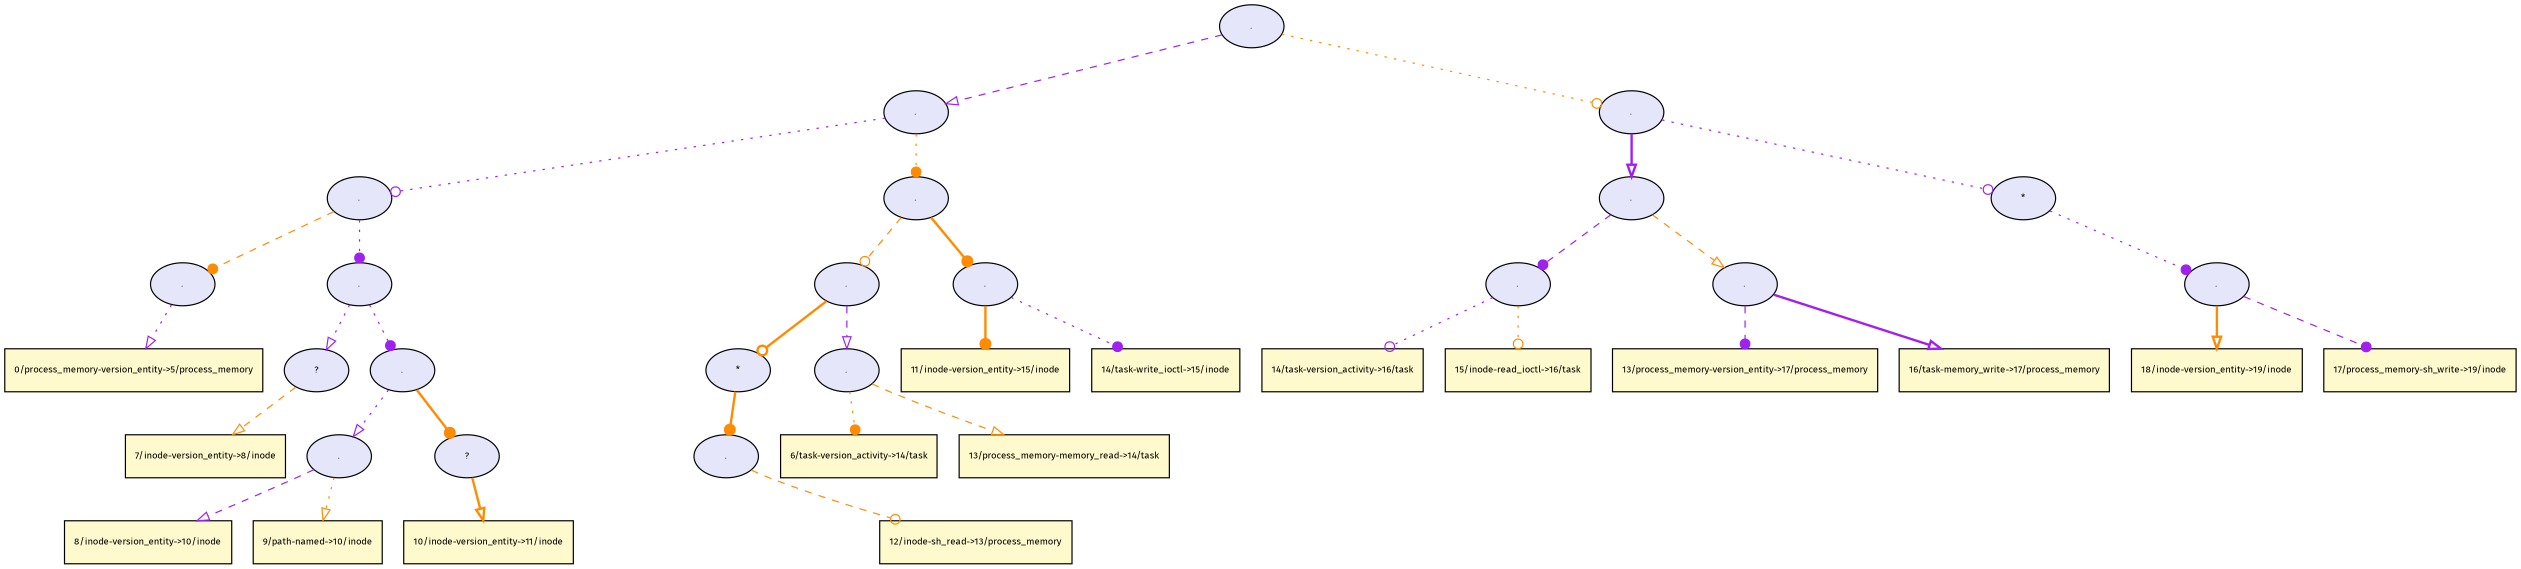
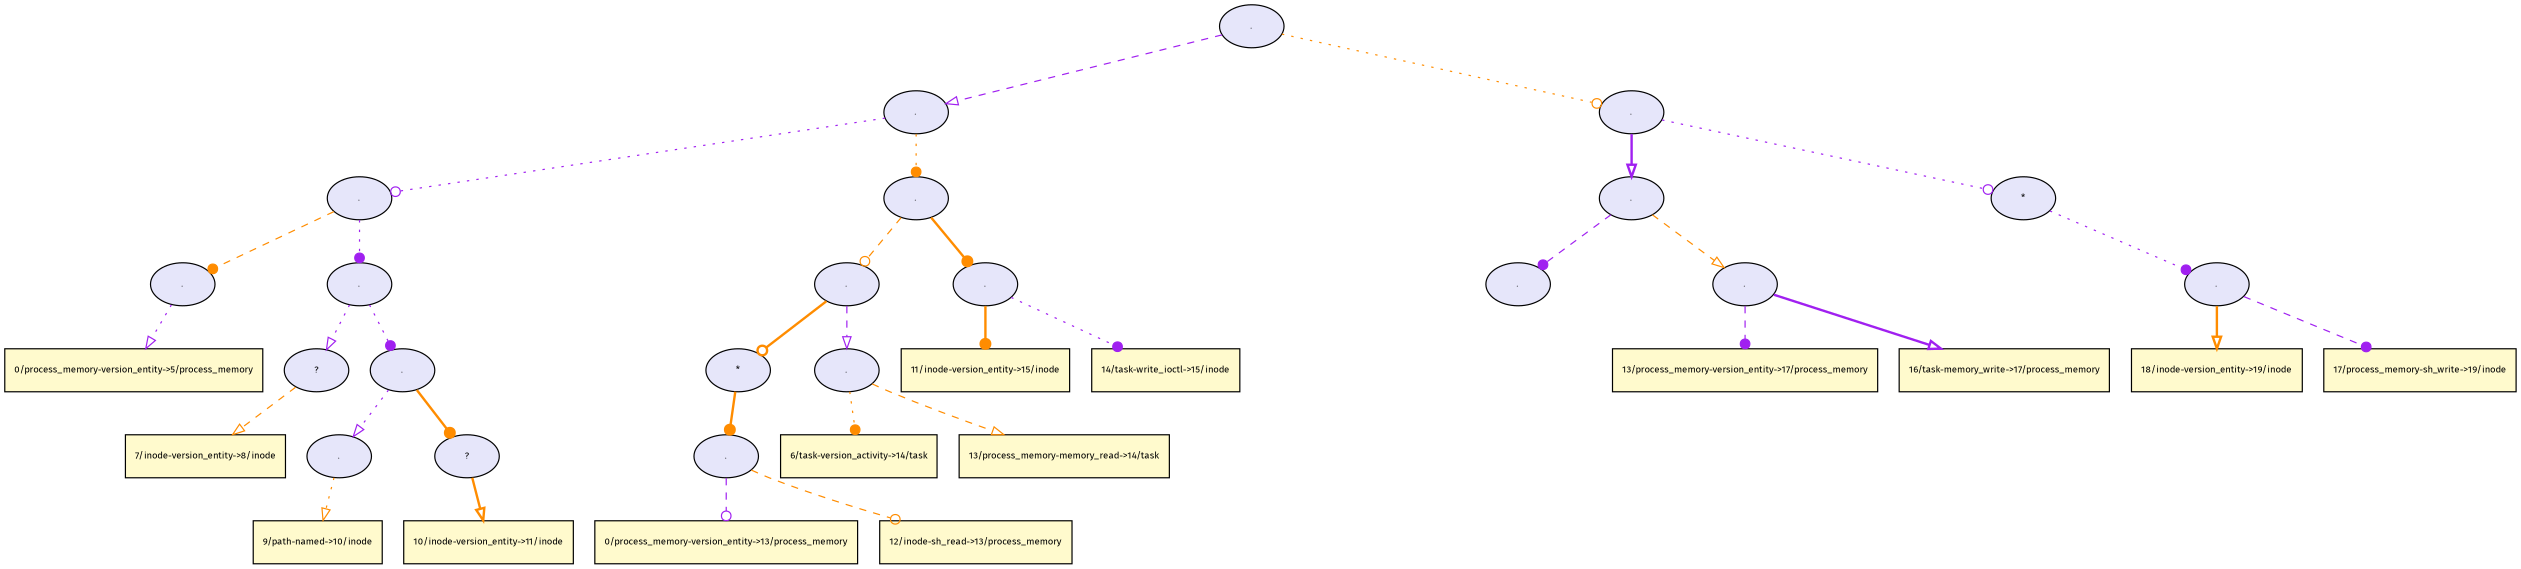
node "14/task-version_activity->16/task": removed
node "15/inode-read_ioctl->16/task": removed
node "8/inode-version_entity->10/inode": removed
node "0/process_memory-version_entity->13/process_memory": added
